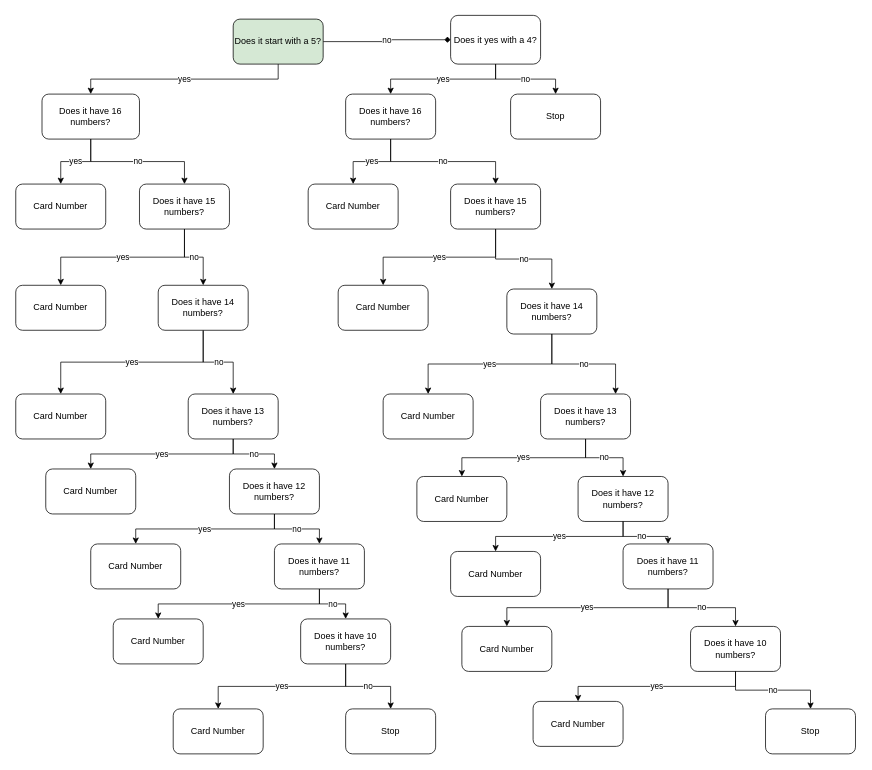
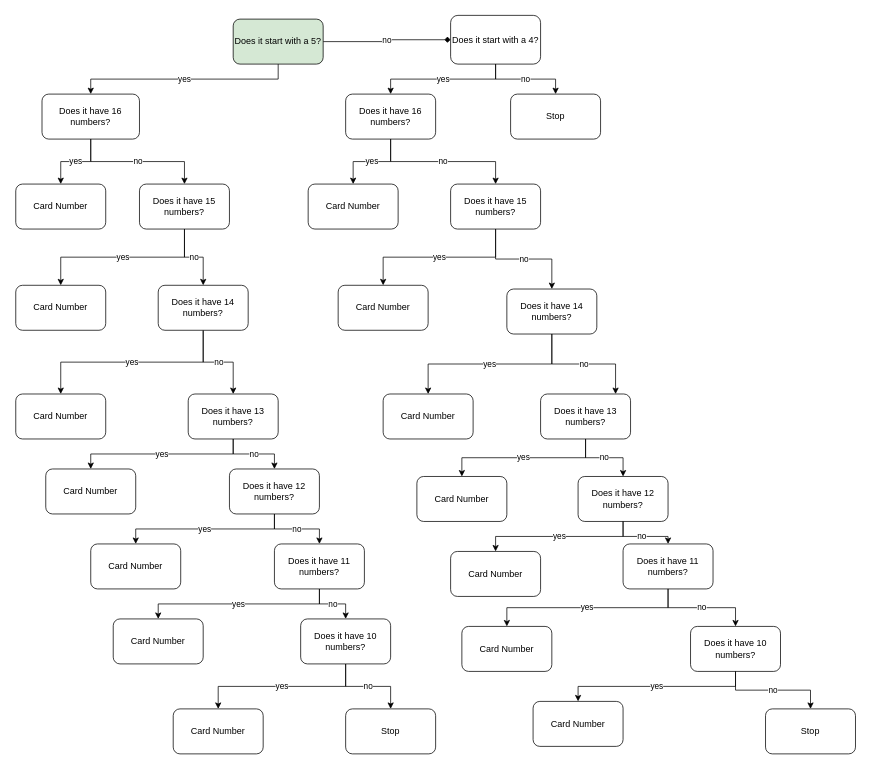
node "Does it yes with a 4?": label "Does it yes with a 4?" -> "Does it start with a 4?"
